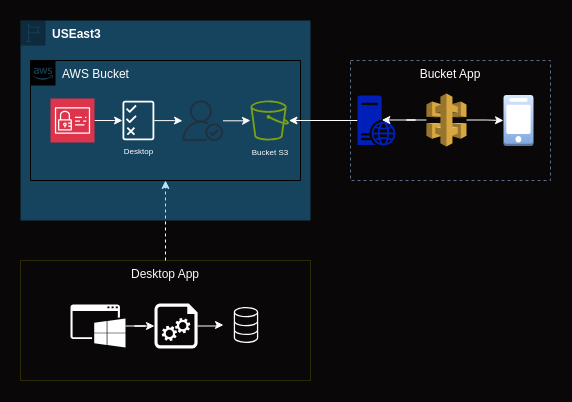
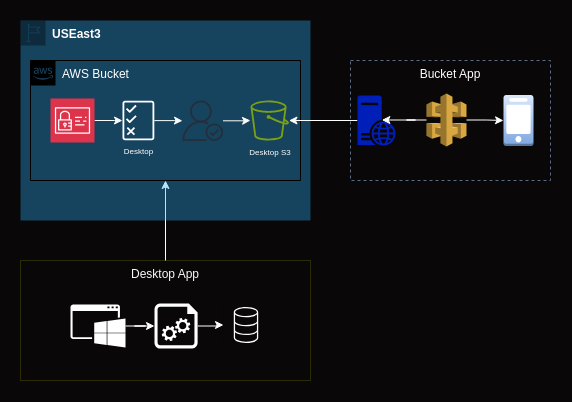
node "Bucket S3": label "Bucket S3" -> "Desktop S3"
edge "Desktop App" -> "AWS Bucket": style dashed -> solid
